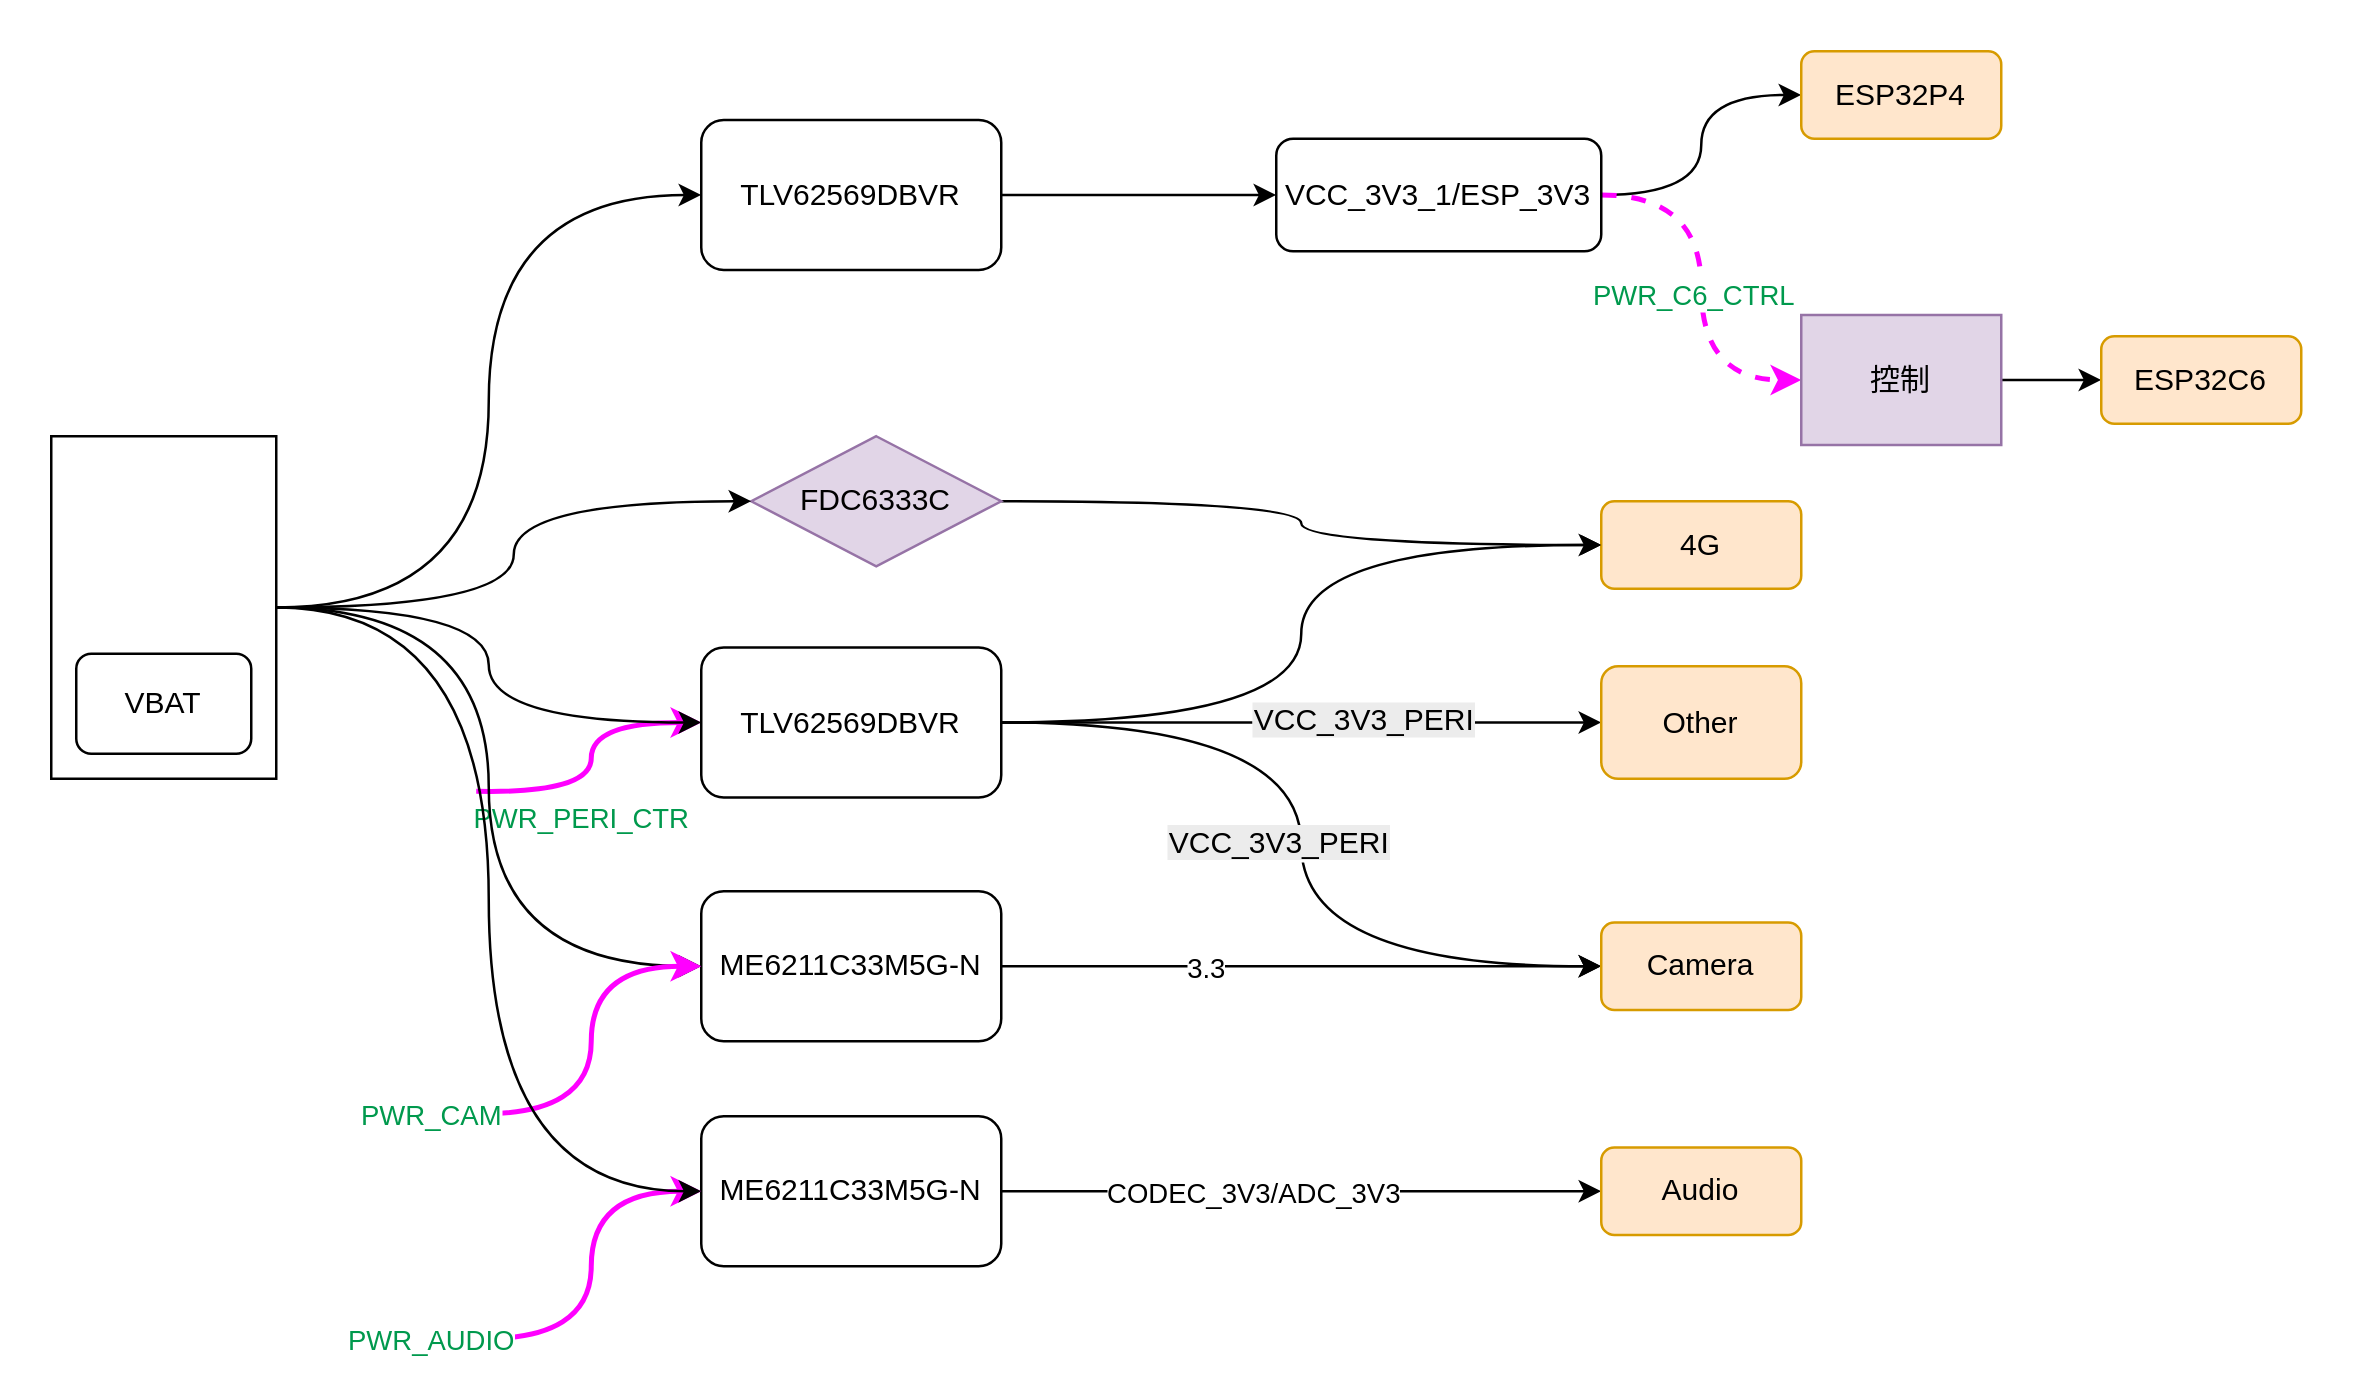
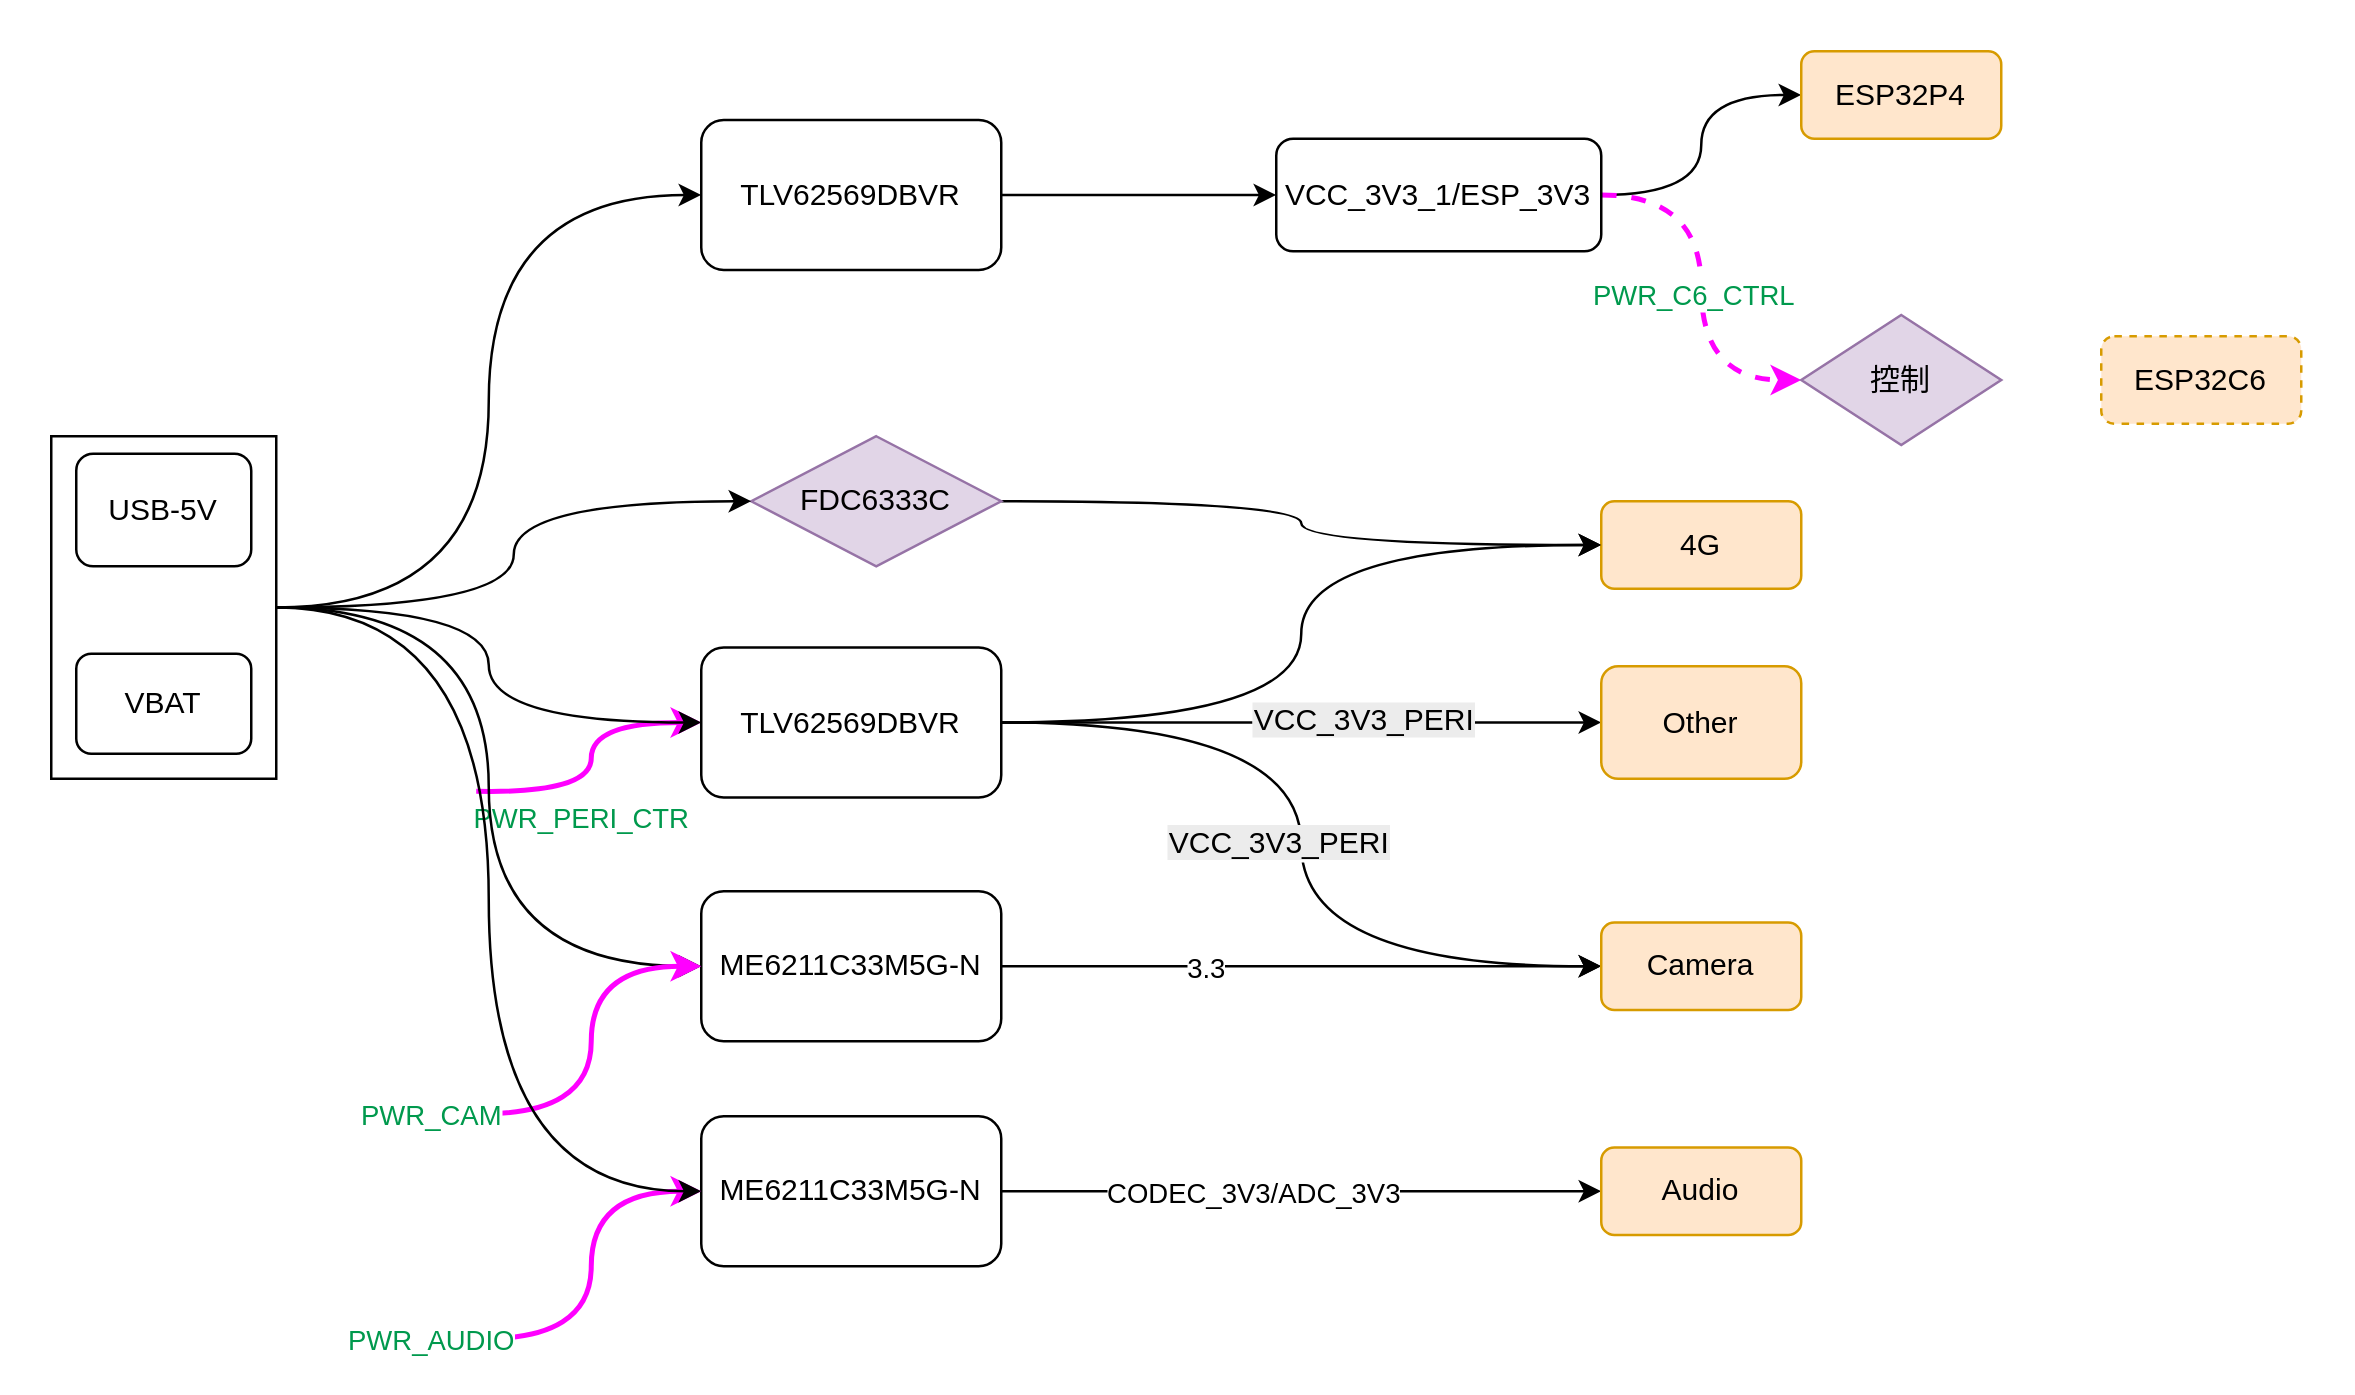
node "控制": shape rectangle -> diamond
edge "控制" -> "ESP32C6": removed
node "ESP32C6": style solid -> dashed
node "USB-5V": added
edge "FDC6333C" -> "4G": arrowhead open -> classic
